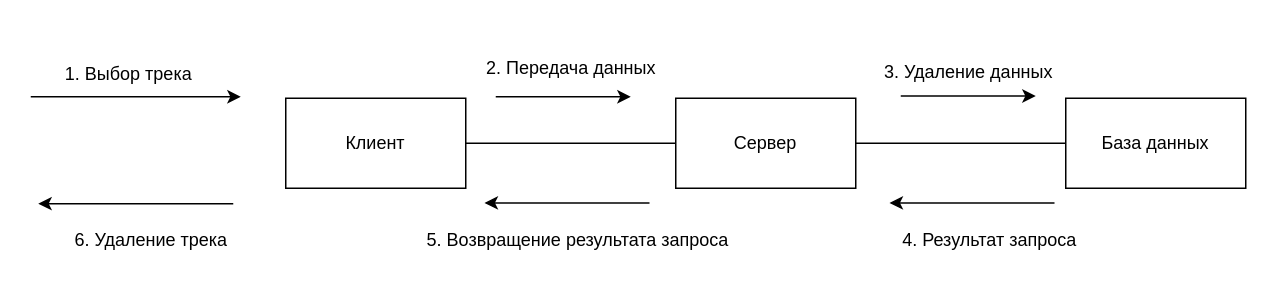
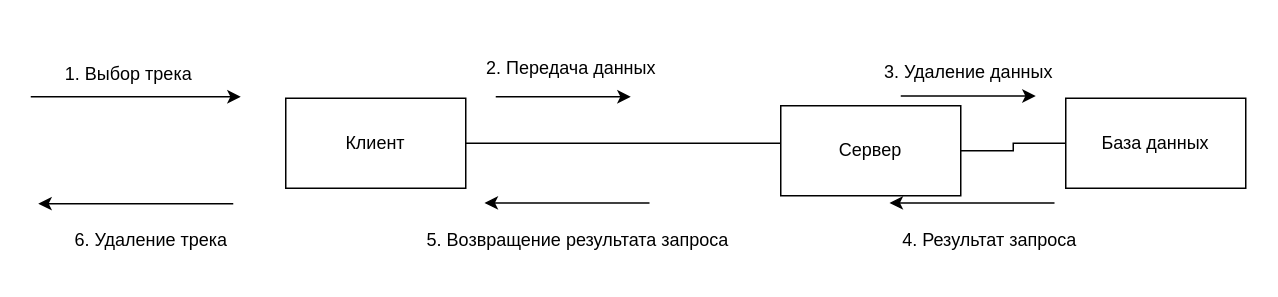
node "Сервер": moved (766, 143) -> (871, 151)
